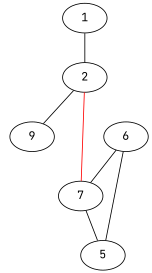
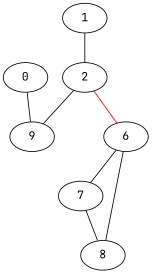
node "0": added
edge "2" -- "7": now "2" -- "6"
node "5": label "5" -> "8"
